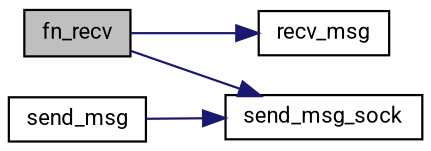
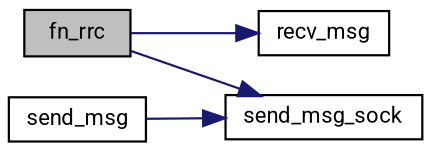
node "fn_recv": label "fn_recv" -> "fn_rrc"
